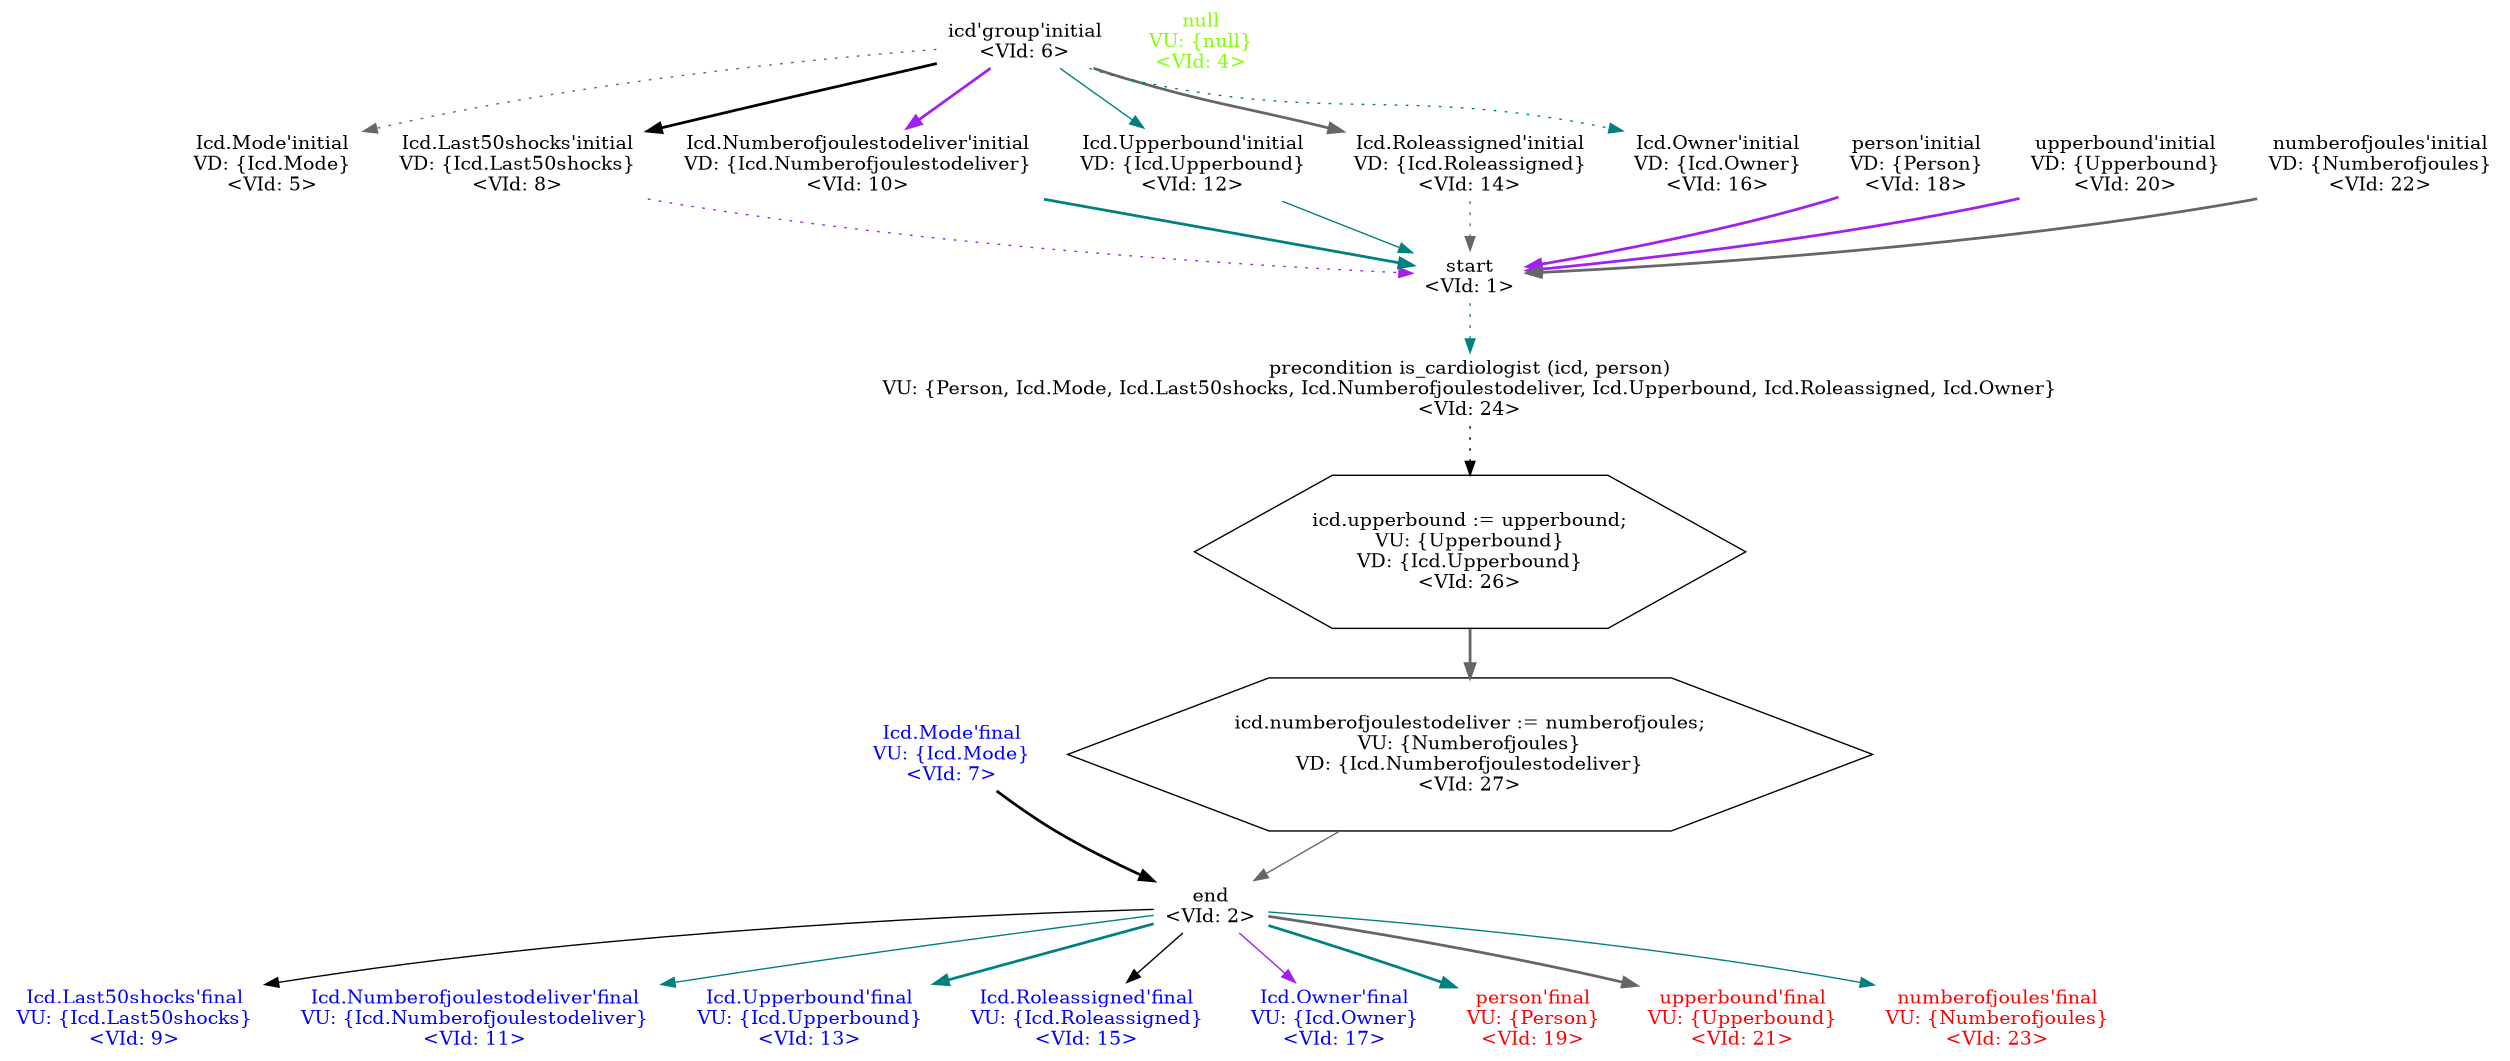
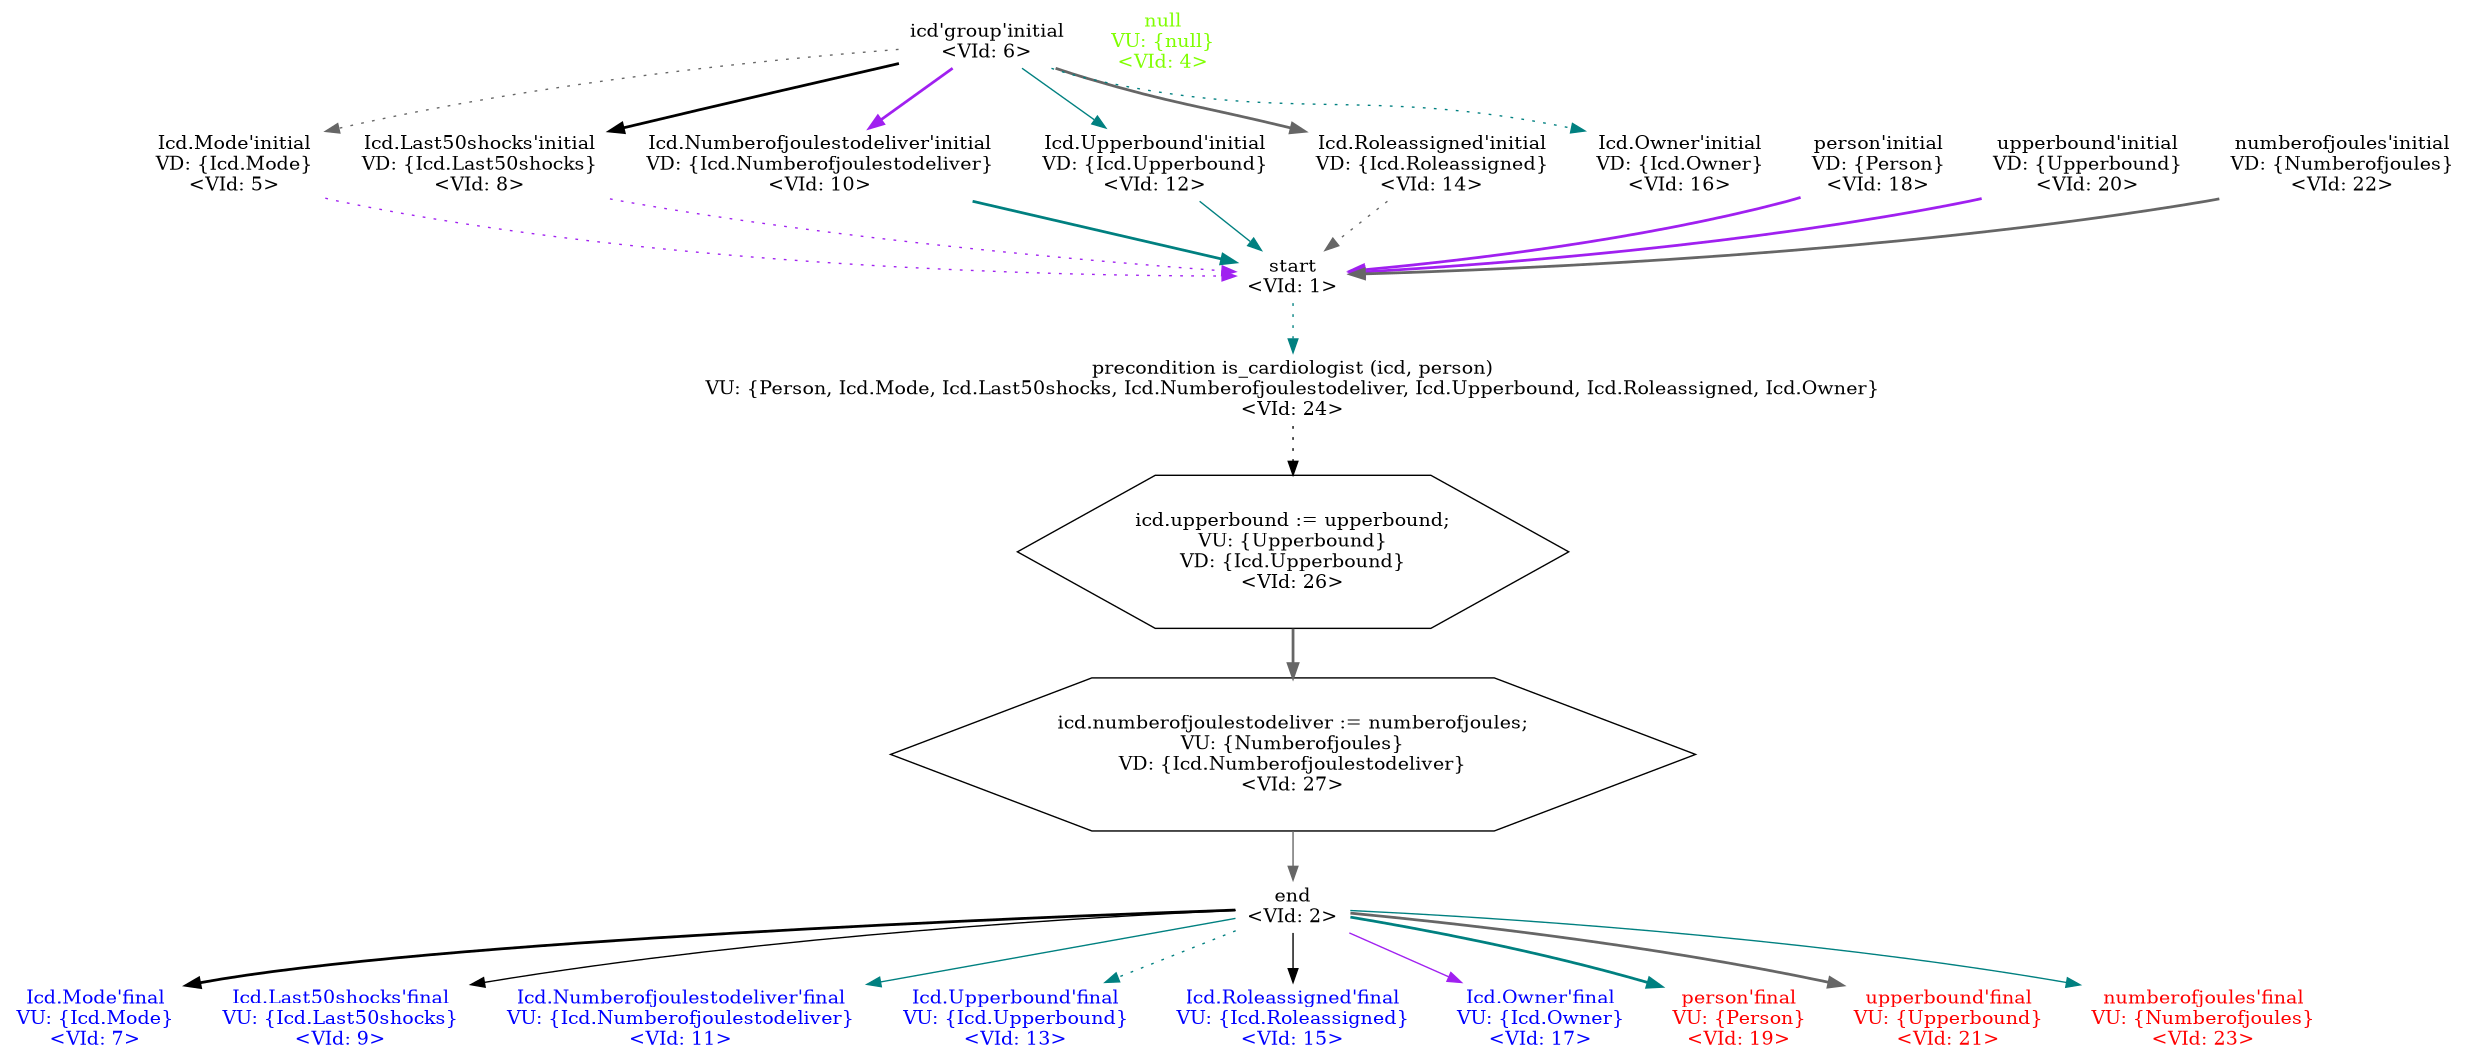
edge "Icd.Mode'initial VD: {Icd.Mode} <VId: 5>" -> "start <VId: 1>": added
edge "Icd.Mode'final VU: {Icd.Mode} <VId: 7>" -> "end <VId: 2>": reversed
edge "end <VId: 2>" -> "Icd.Upperbound'final VU: {Icd.Upperbound} <VId: 13>": style bold -> dotted
